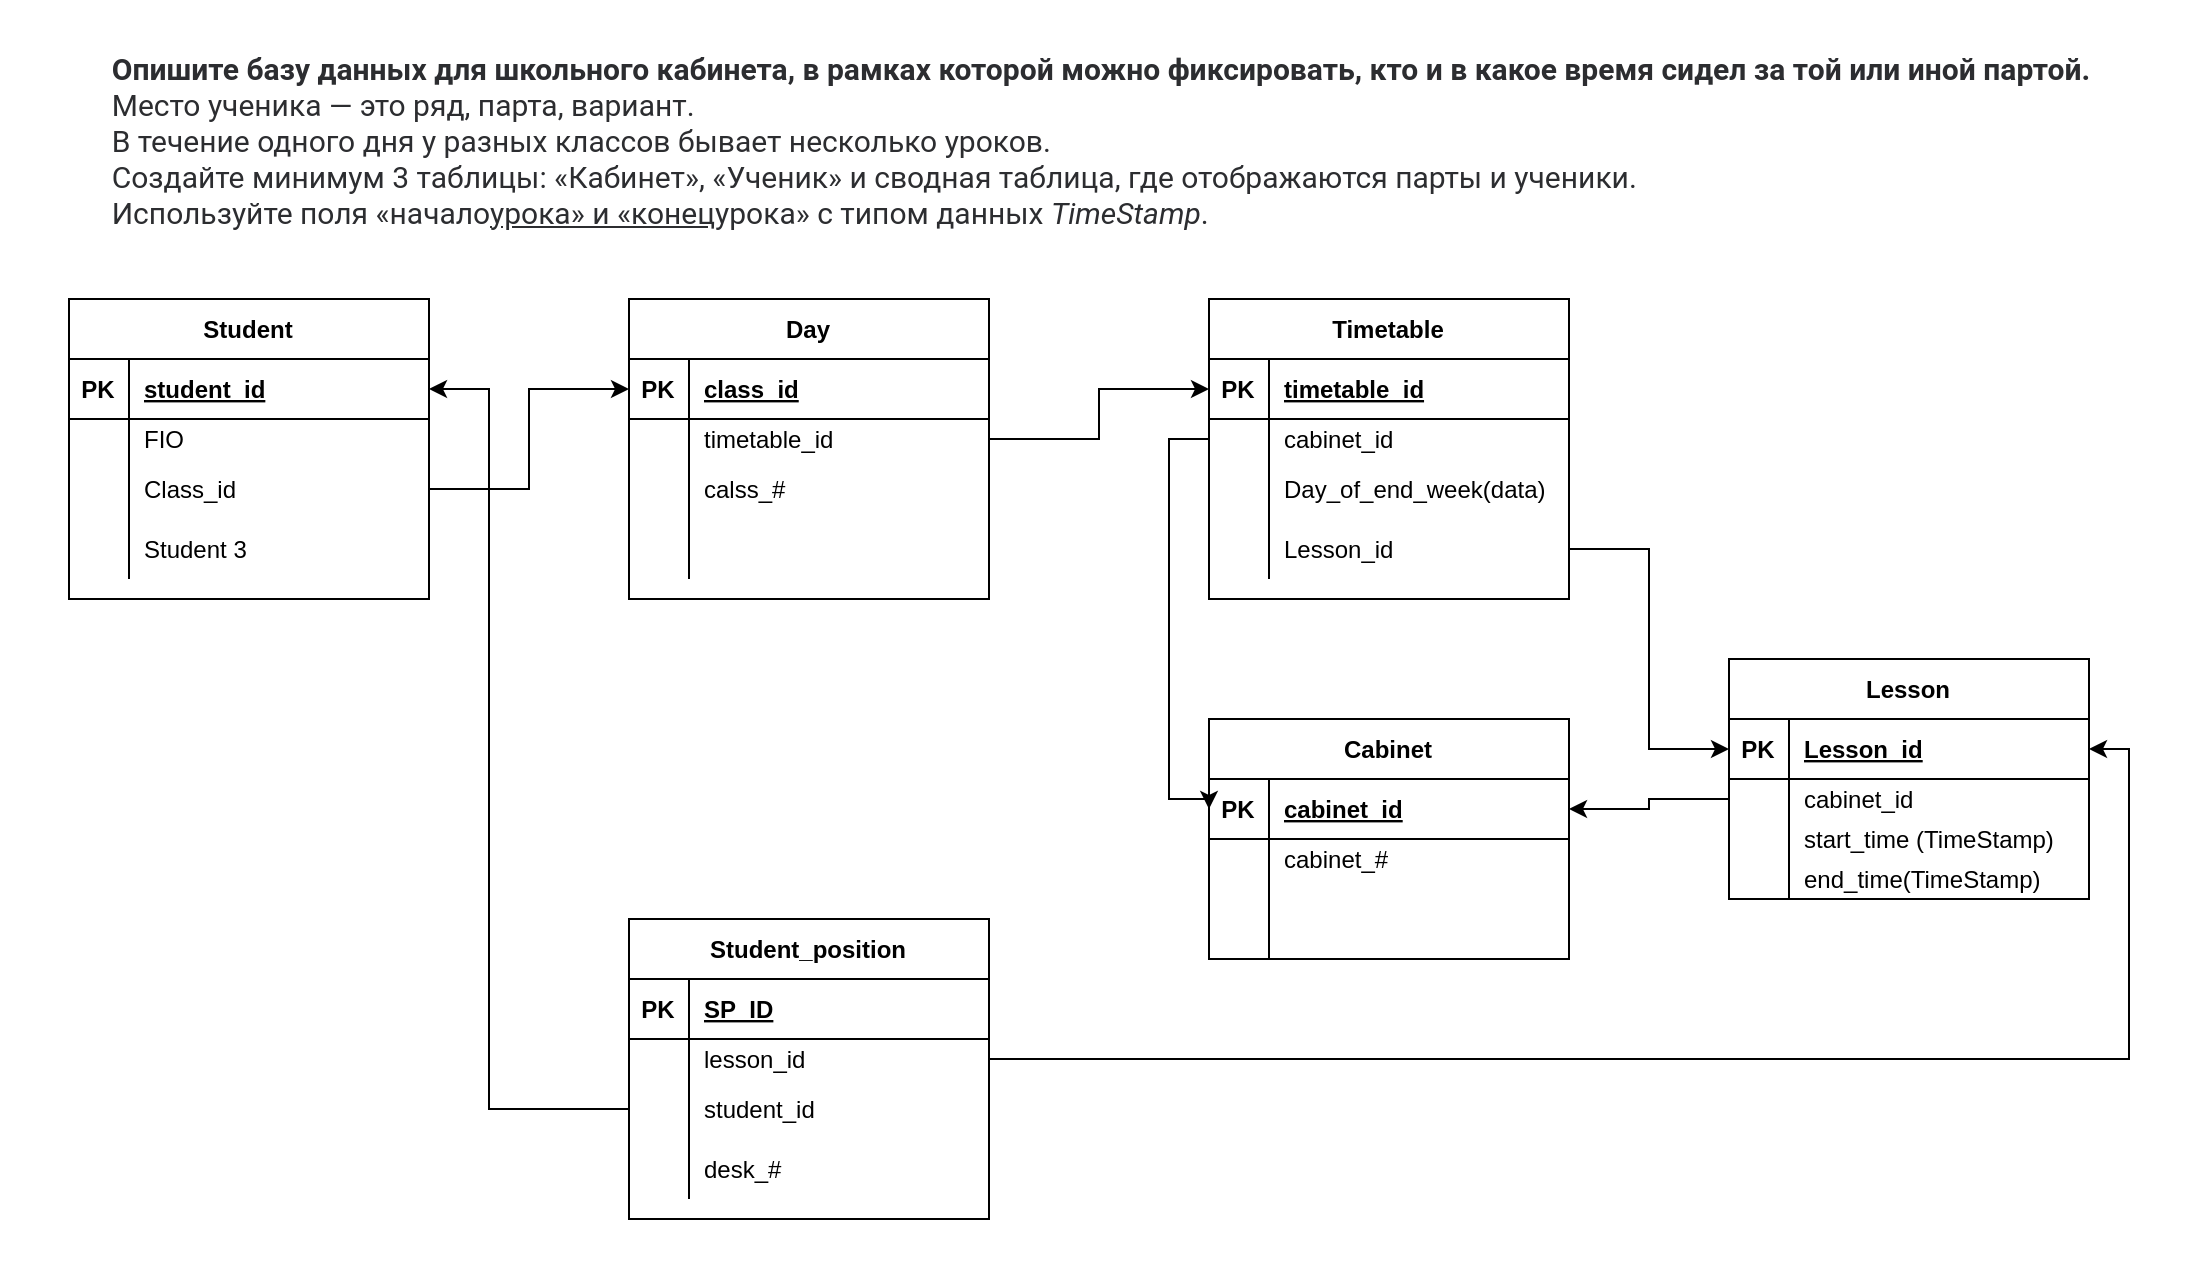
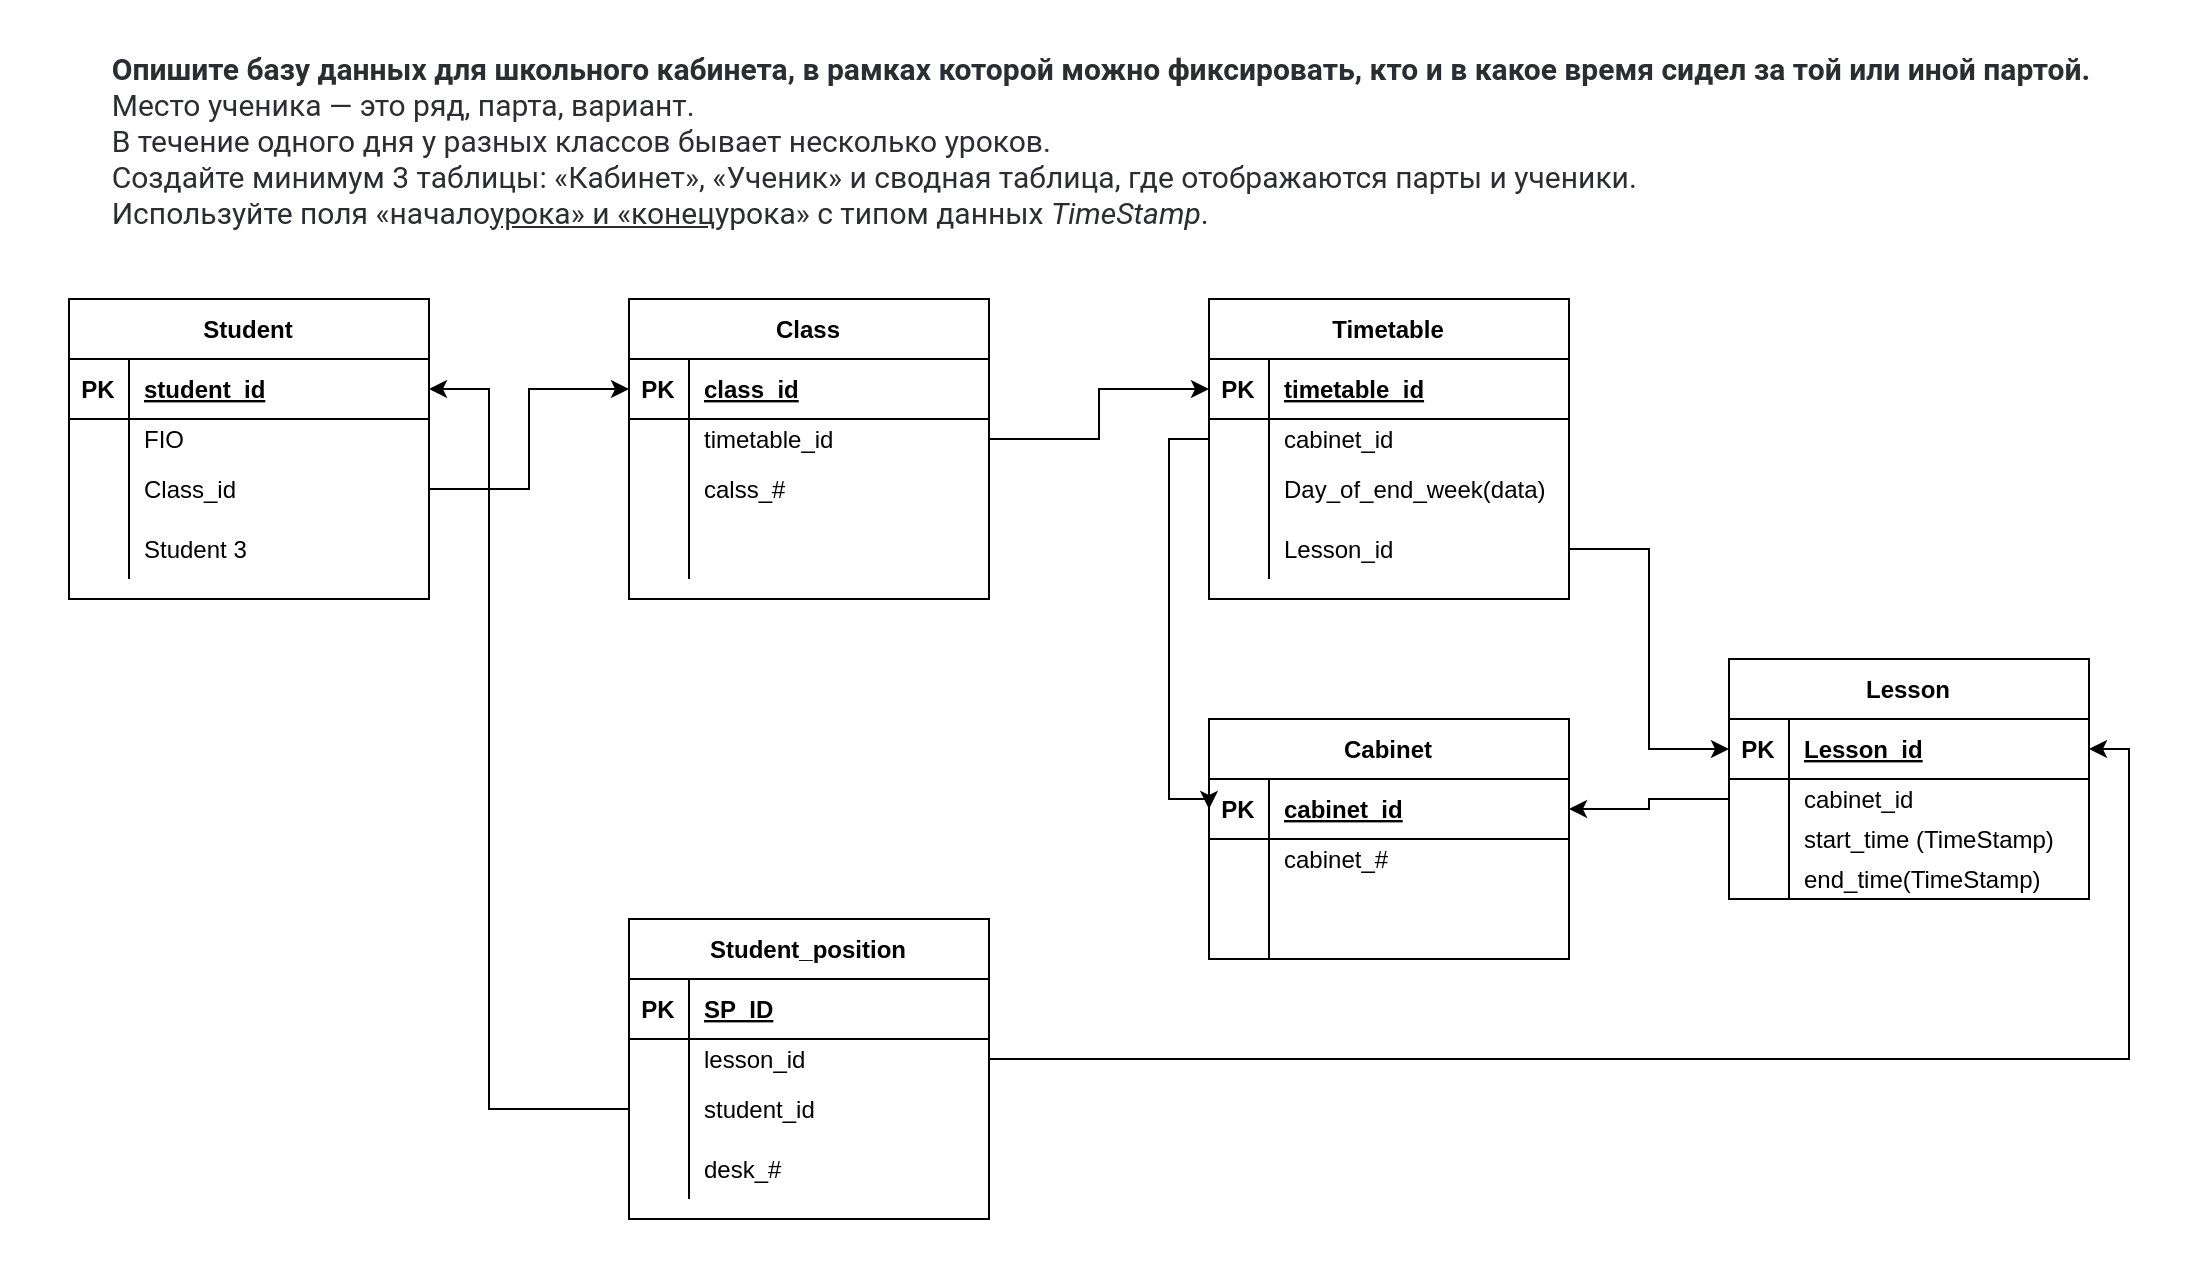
node "Day": label "Day" -> "Class"
